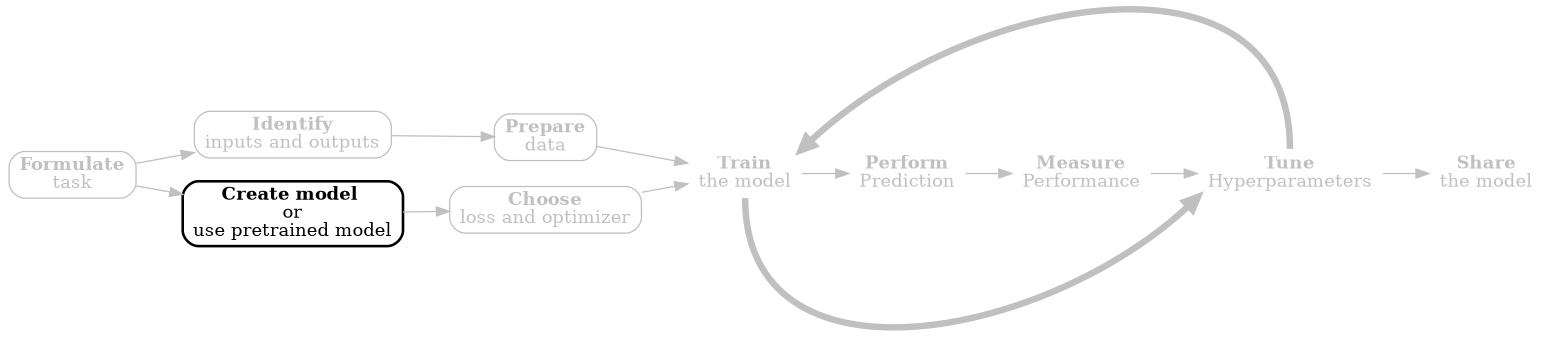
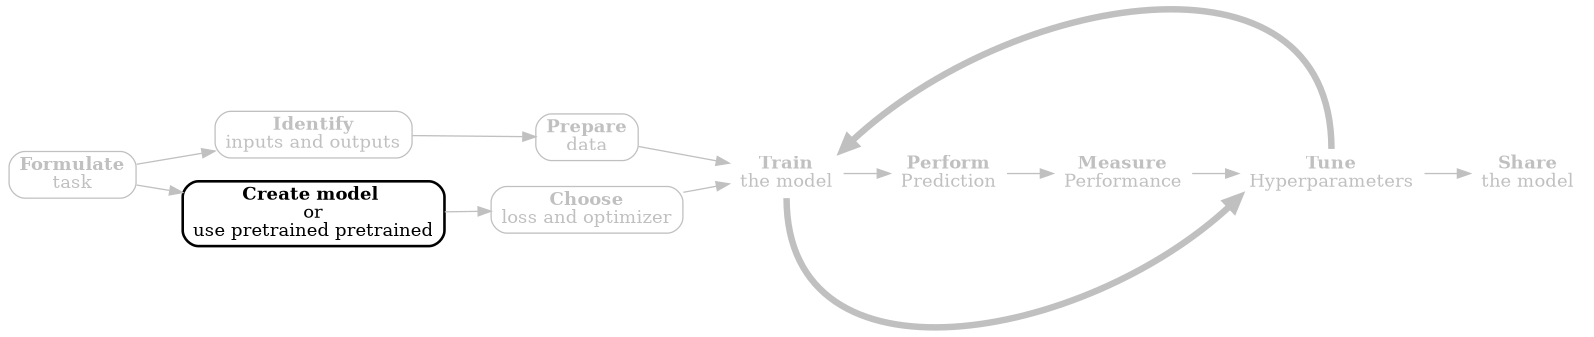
node "Create model": text "use pretrained model" -> "use pretrained pretrained"
